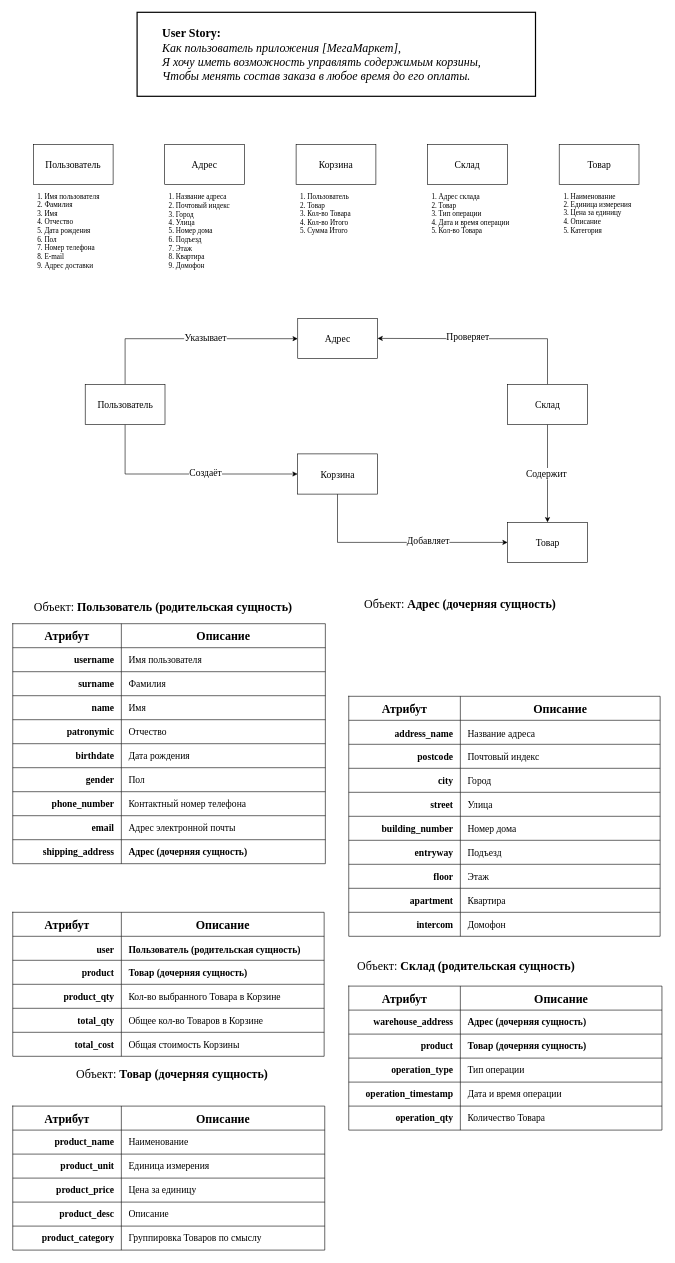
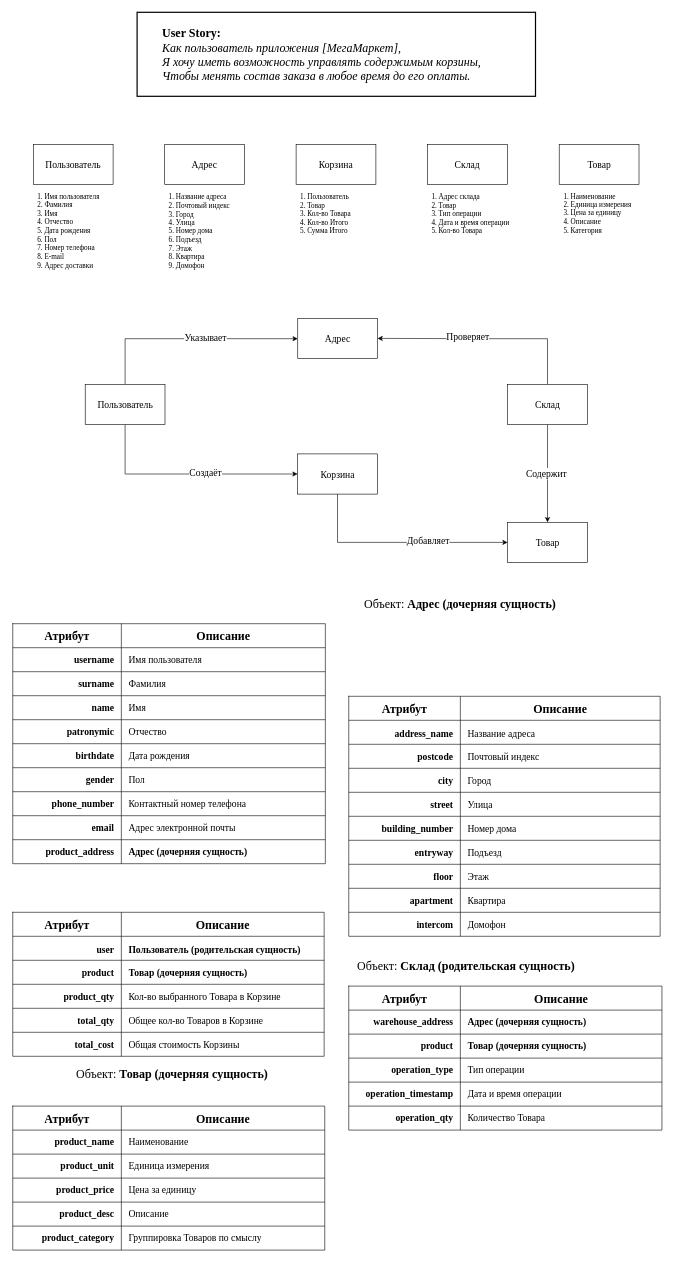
node "Объект: Пользователь (родительская сущность)": removed
node "shipping_address": label "shipping_address" -> "product_address"
